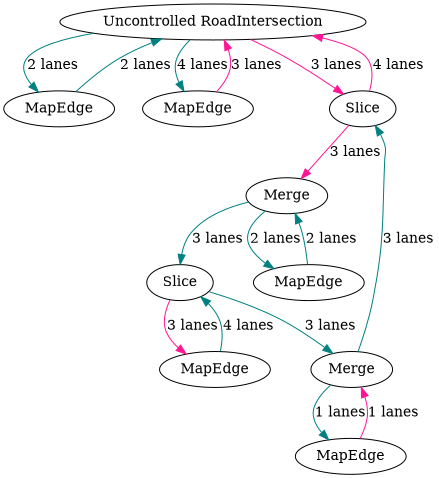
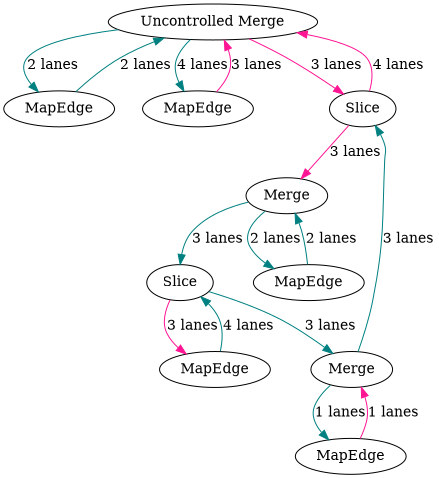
node "Uncontrolled RoadIntersection": label "Uncontrolled RoadIntersection" -> "Uncontrolled Merge"
